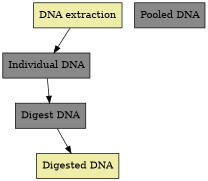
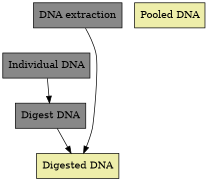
node "DNA extraction": fillcolor #eeeeaa -> #888888
node "Pooled DNA": fillcolor #888888 -> #eeeeaa
edge "DNA extraction" -> "Individual DNA": now "DNA extraction" -> "Digested DNA"
